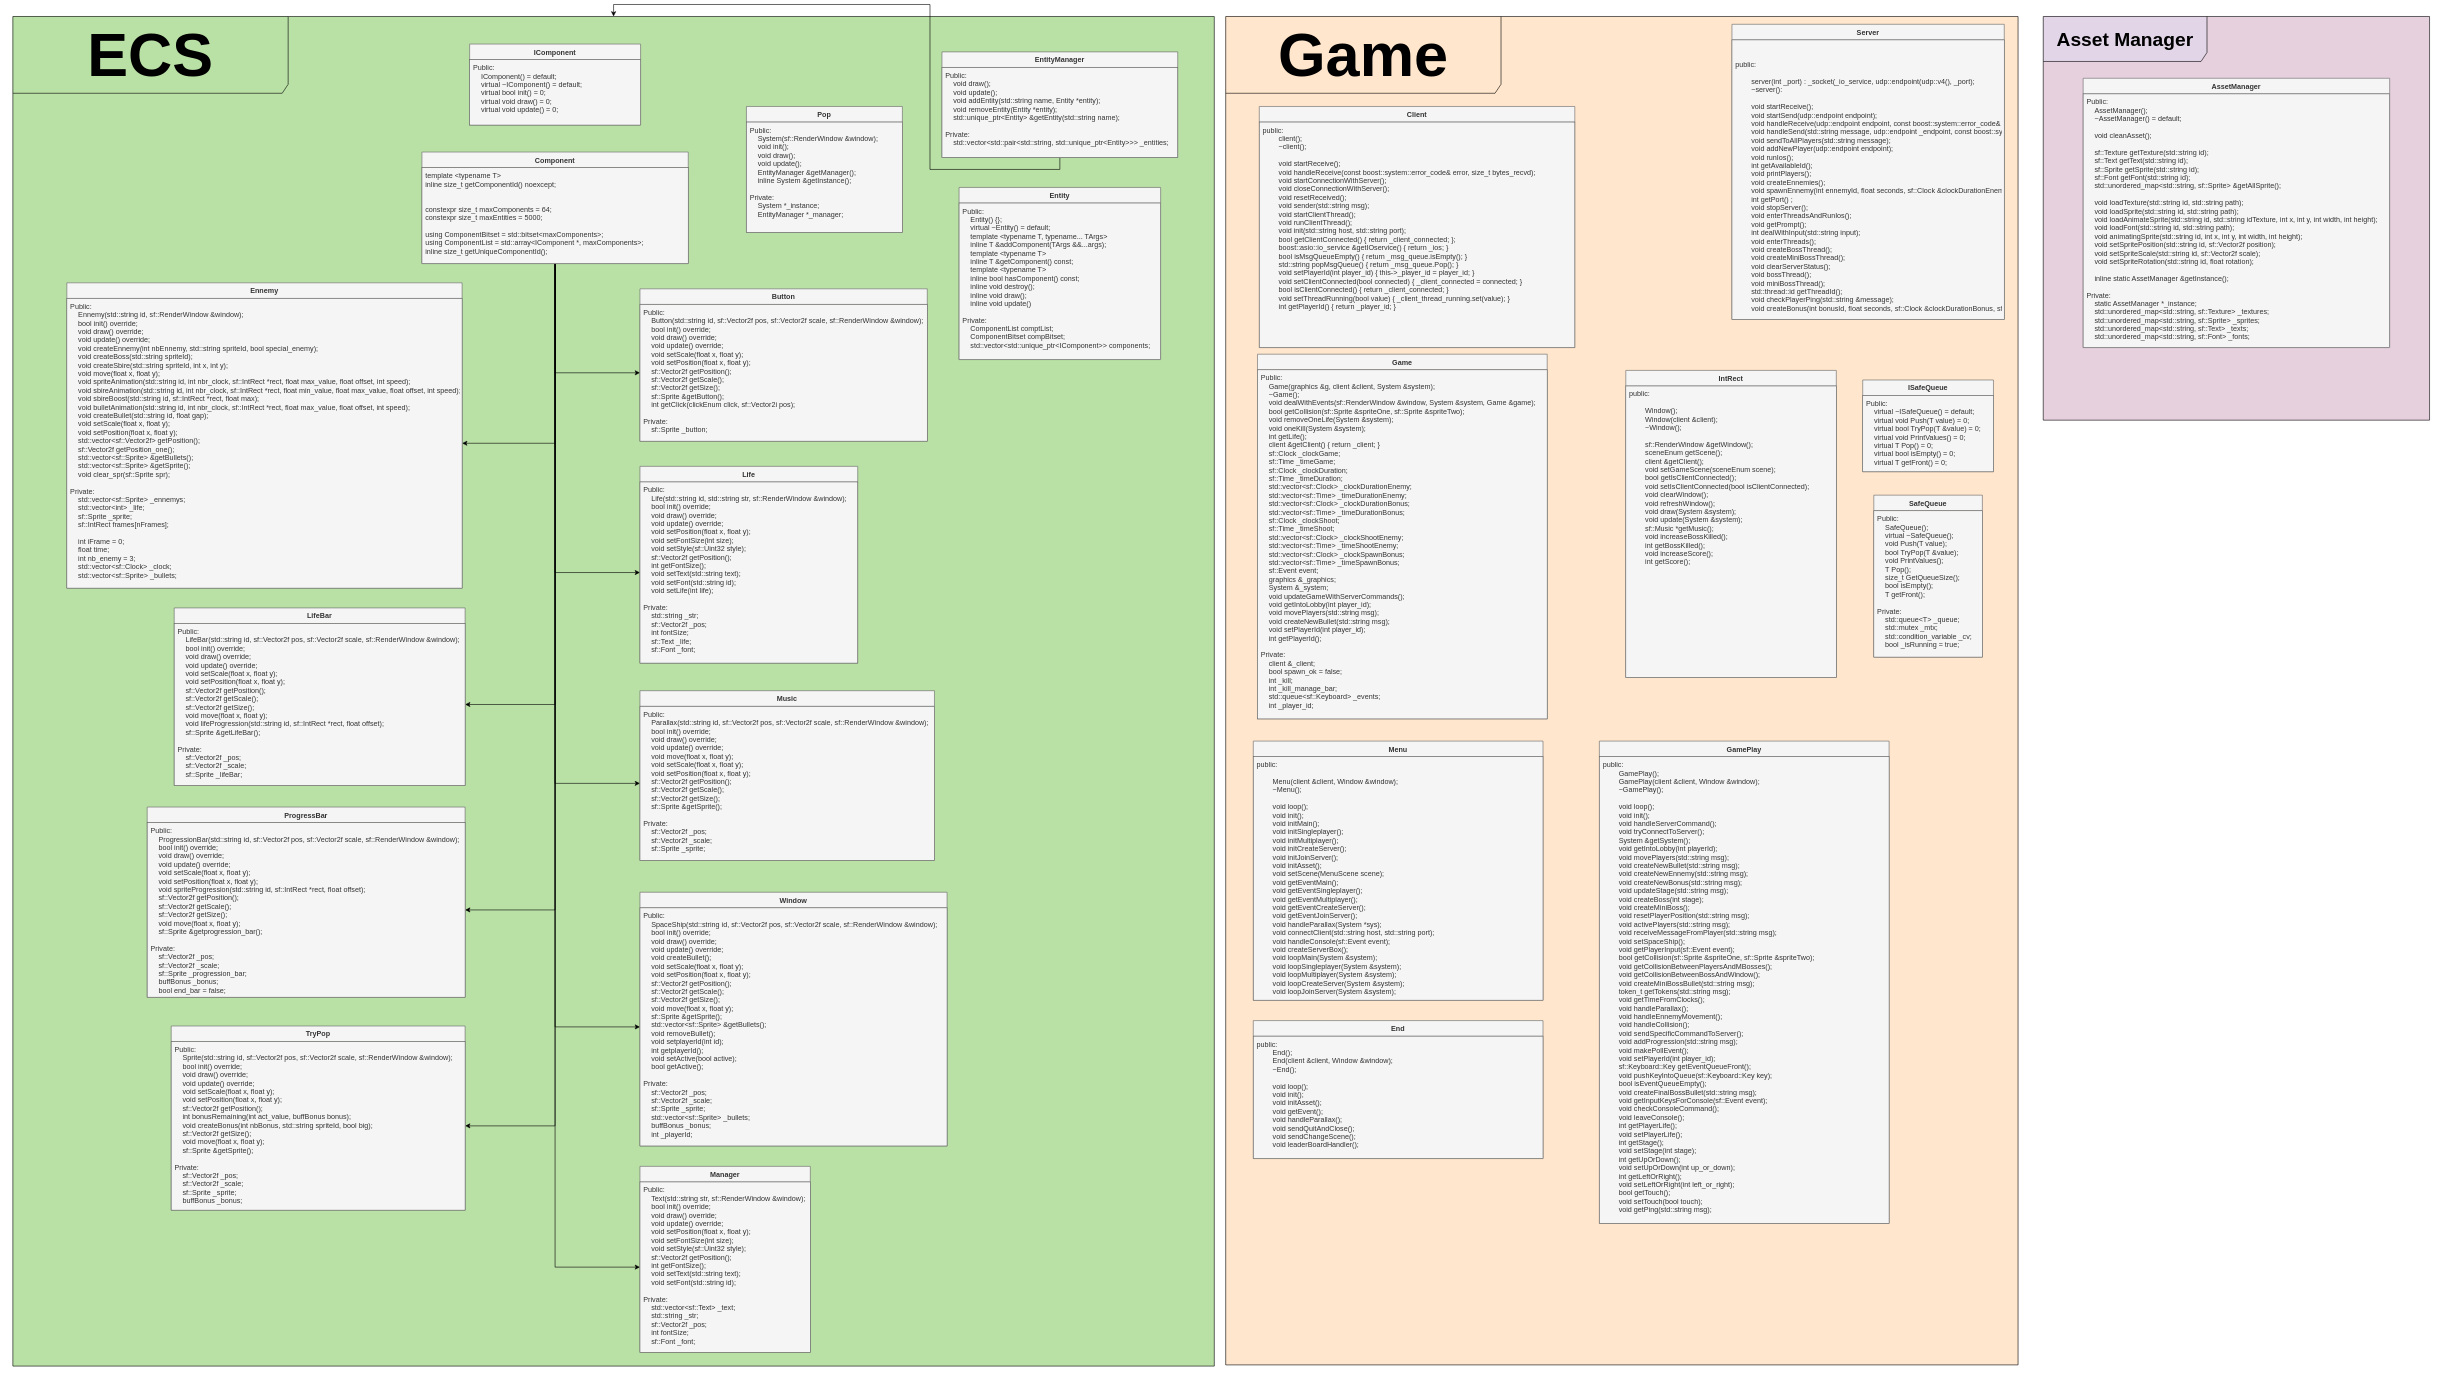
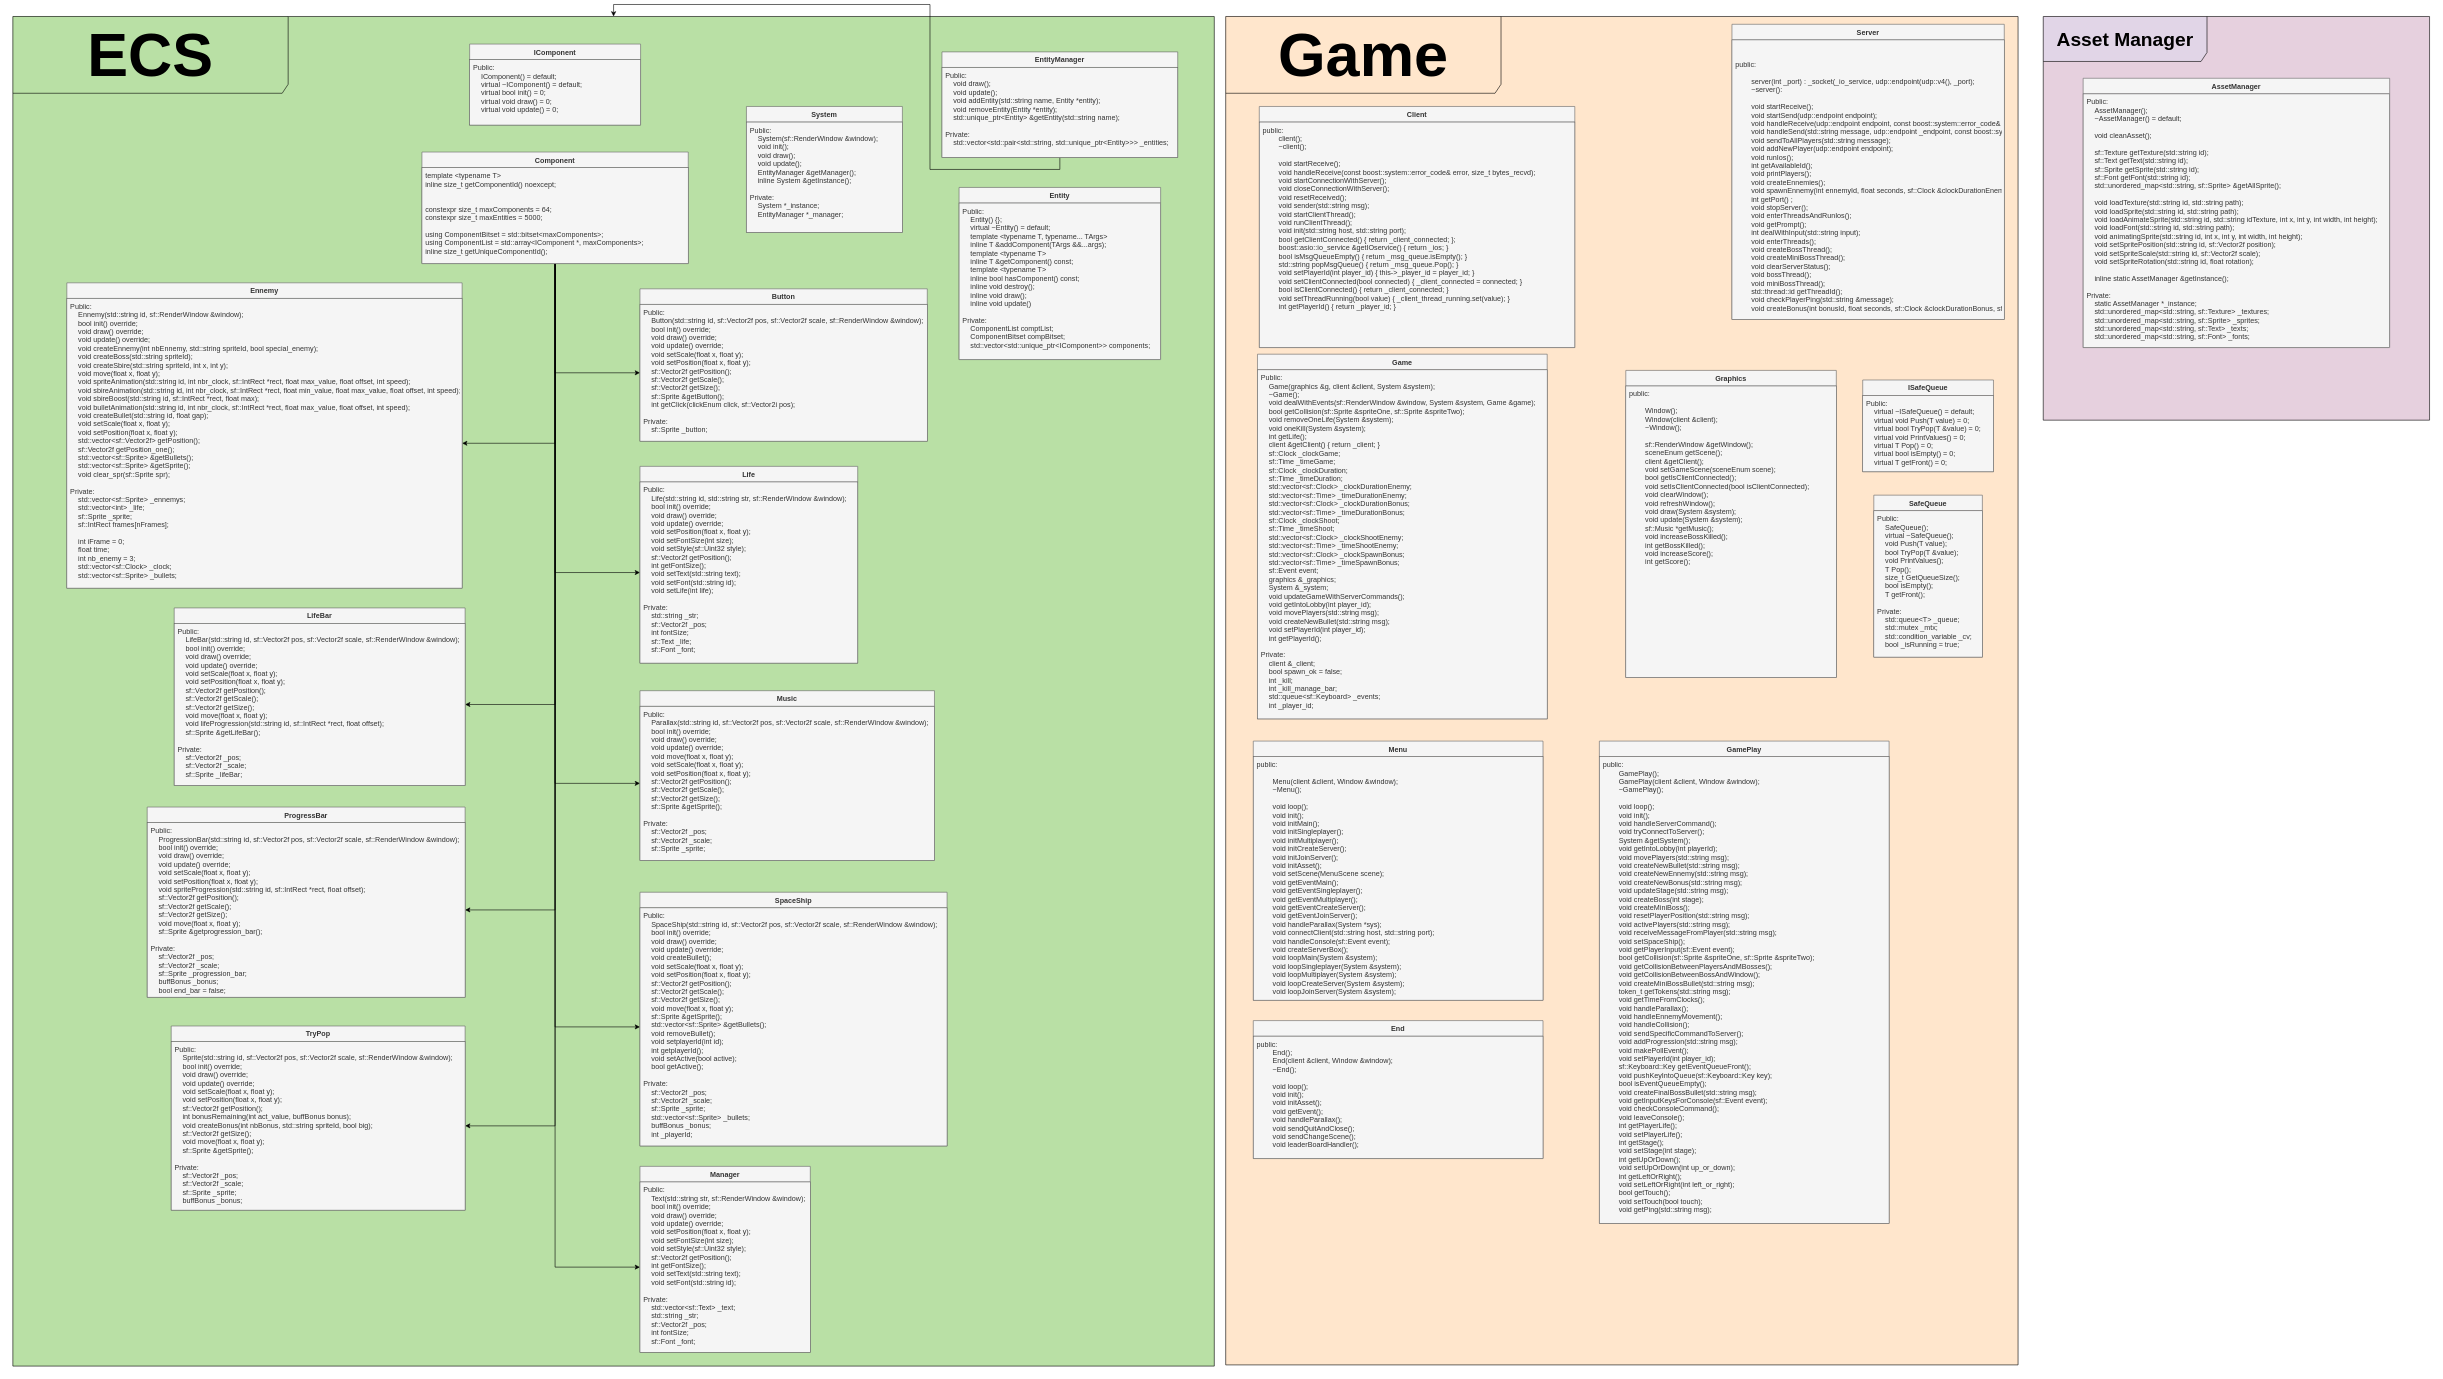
node "Pop": label "Pop" -> "System"
node "IntRect": label "IntRect" -> "Graphics"
node "Window": label "Window" -> "SpaceShip"
